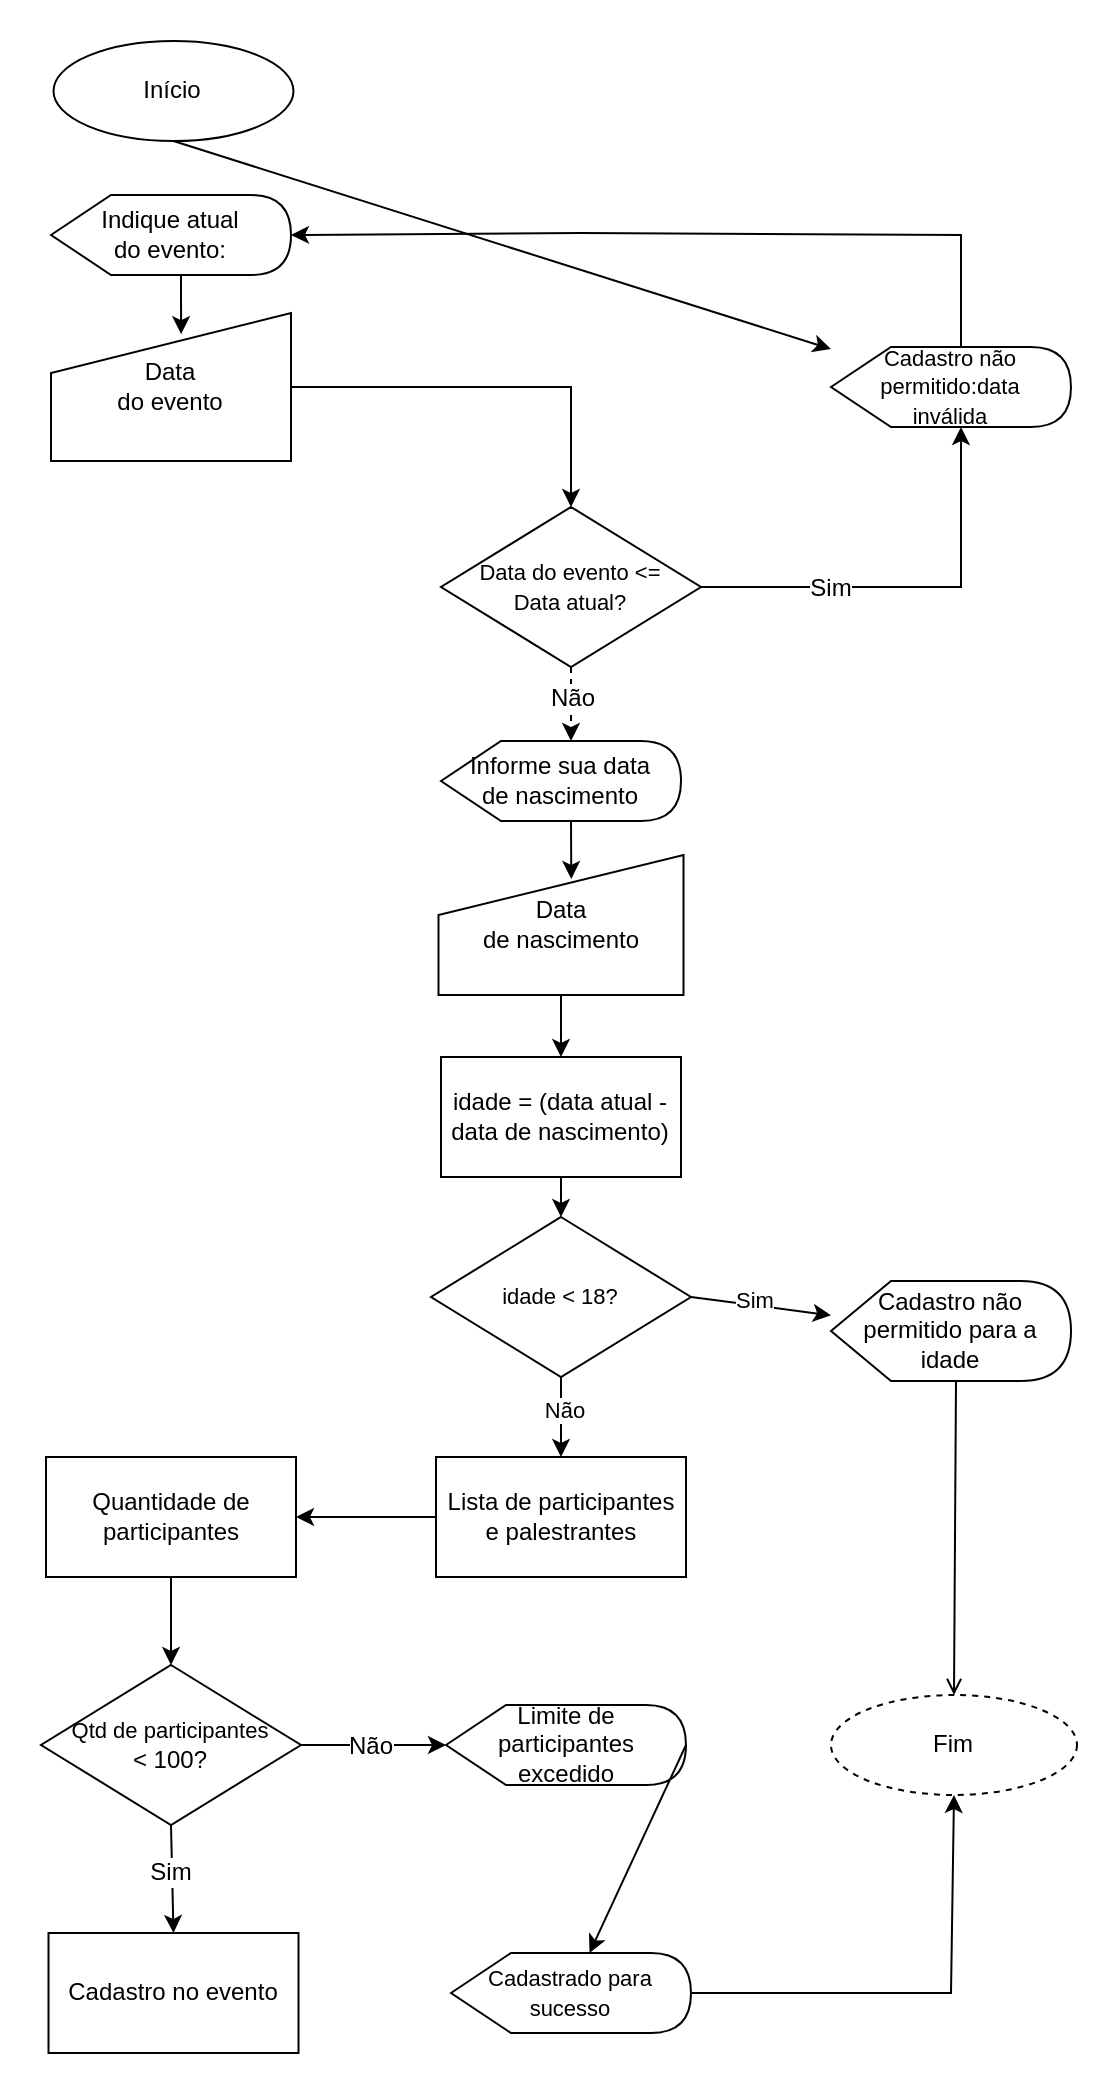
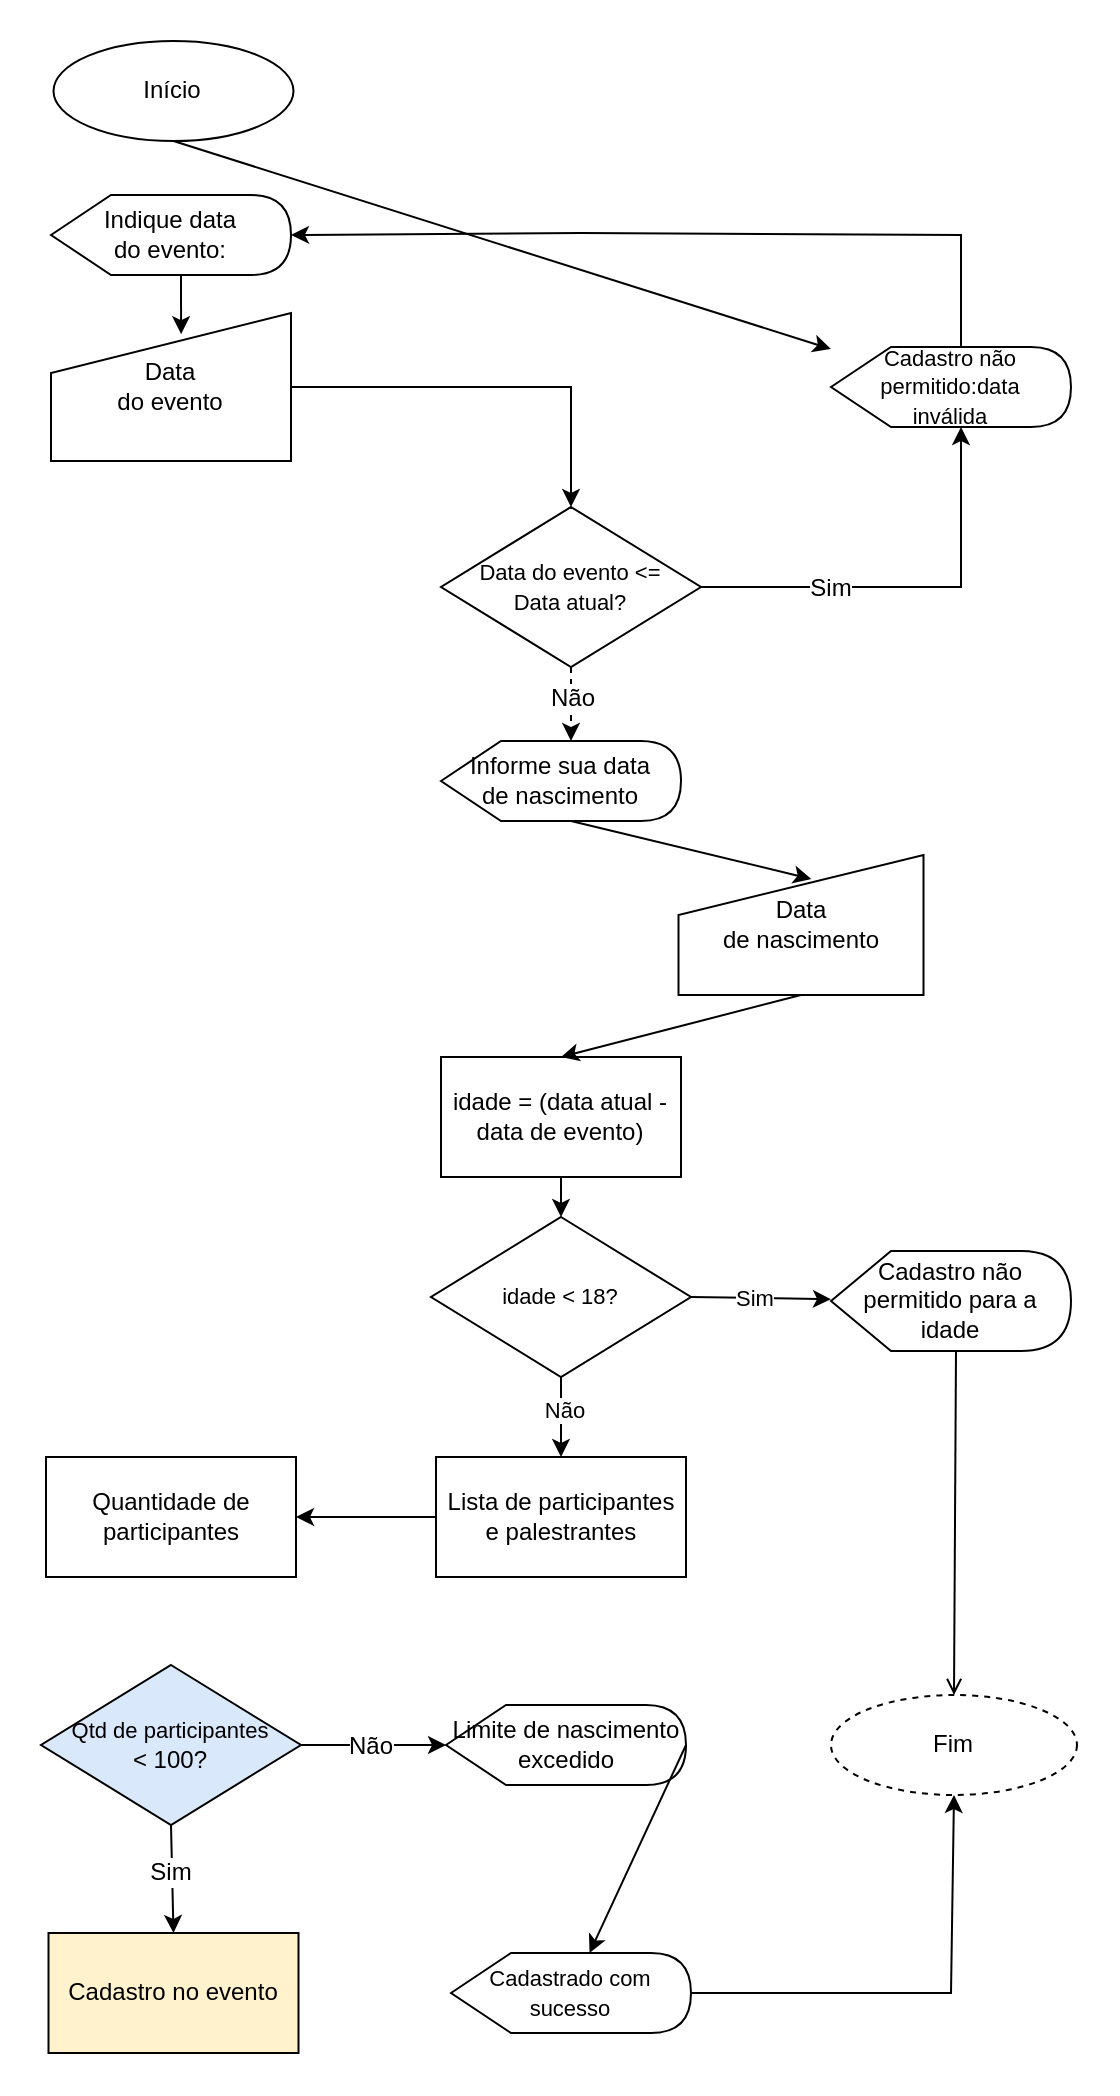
node "Indique atual do evento:": label "Indique atual do evento:" -> "Indique data do evento:"
node "Data de nascimento": moved (561, 925) -> (801, 925)
node "idade = (data atual - data de nascimento)": label "idade = (data atual - data de nascimento)" -> "idade = (data atual - data de evento)"
node "Cadastro não permitido para a idade": moved (951, 1331) -> (951, 1301)
edge "Quantidade de participantes" -> "Qtd de participantes < 100?": removed
node "Qtd de participantes < 100?": fillcolor #ffffff -> #dae8fc
node "Limite de participantes excedido": label "Limite de participantes excedido" -> "Limite de nascimento excedido"
node "Cadastro no evento": fillcolor #ffffff -> #fff2cc
node "Cadastrado para sucesso": label "Cadastrado para sucesso" -> "Cadastrado com sucesso"
